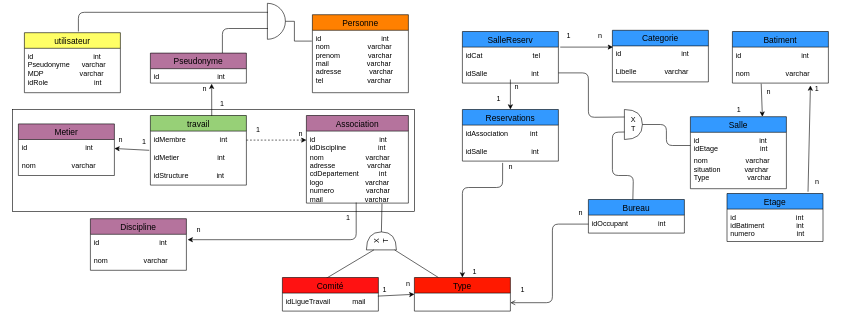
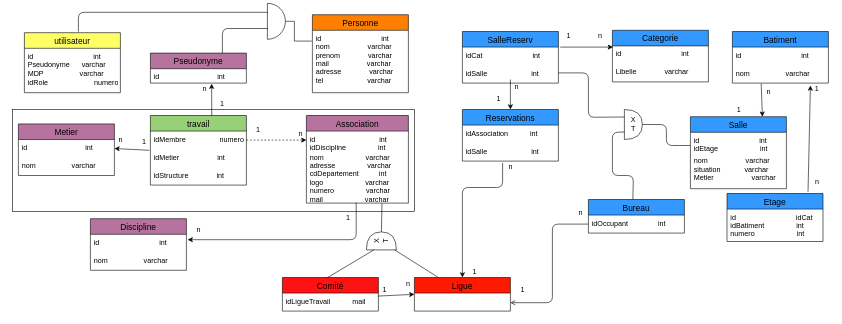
node "idCat tel": label "idCat tel" -> "idCat int"
node "idRole int": label "idRole int" -> "idRole numero"
node "idMembre int": label "idMembre int" -> "idMembre numero"
node "nom varchar situation varchar Type varchar": label "nom varchar situation varchar Type varchar" -> "nom varchar situation varchar Metier varchar"
node "id int idBatiment int numero int": label "id int idBatiment int numero int" -> "id idCat idBatiment int numero int"
node "Type": label "Type" -> "Ligue"
